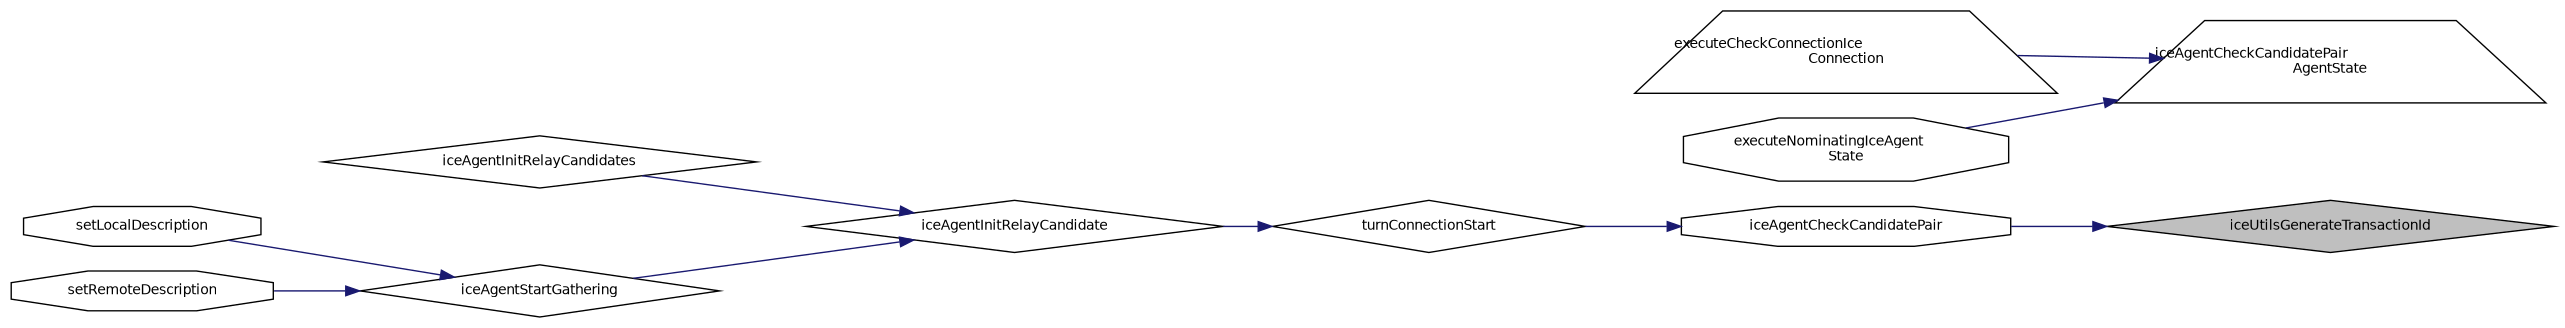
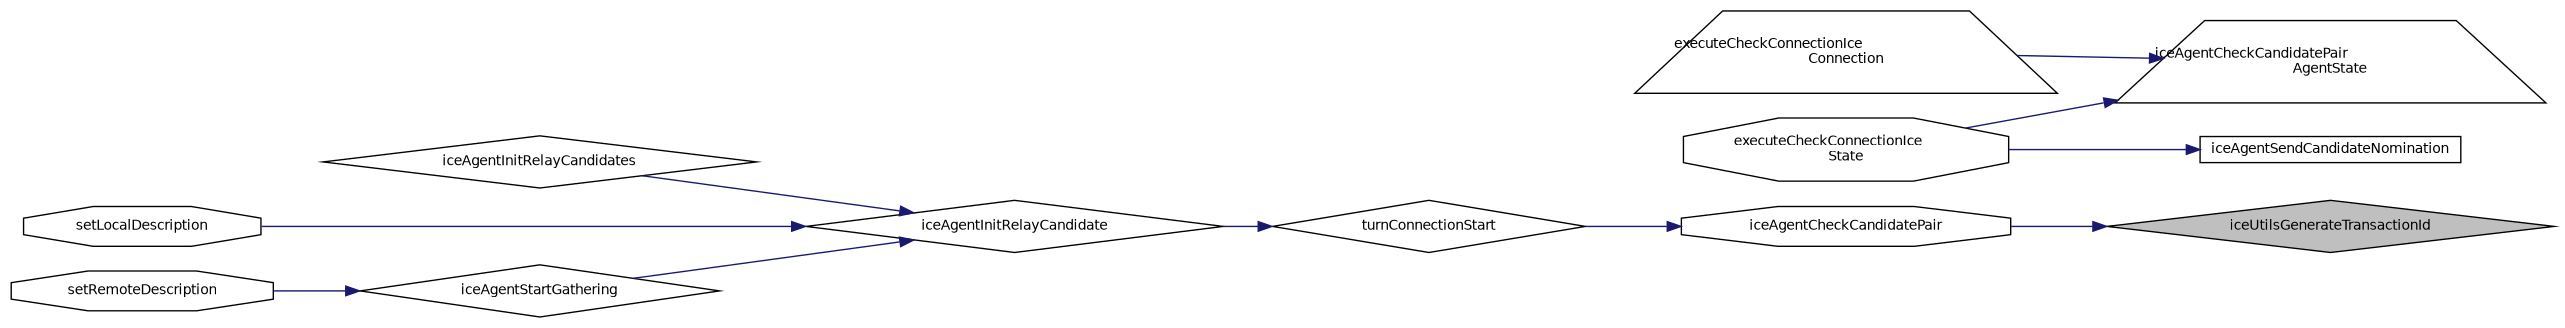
node "executeNominatingIceAgent State": label "executeNominatingIceAgent State" -> "executeCheckConnectionIce State"
node "iceAgentSendCandidateNomination": added
edge "setLocalDescription" -> "iceAgentStartGathering": now "setLocalDescription" -> "iceAgentInitRelayCandidate"
